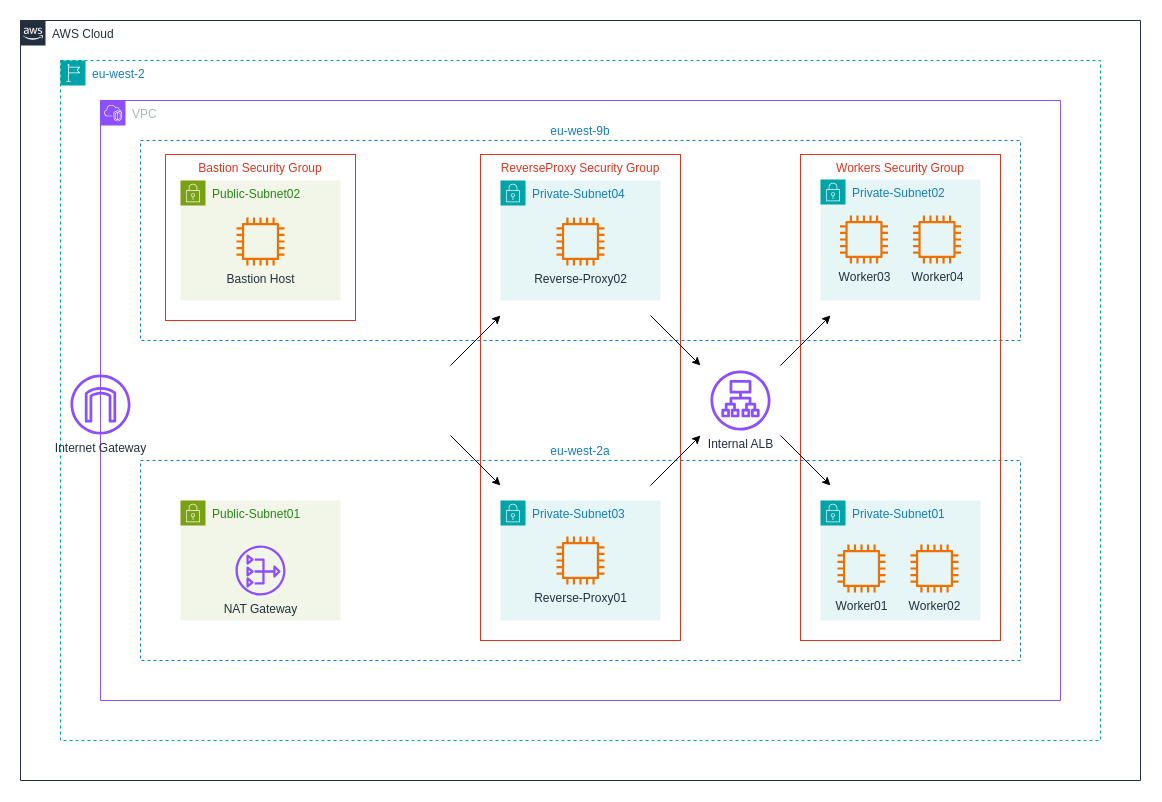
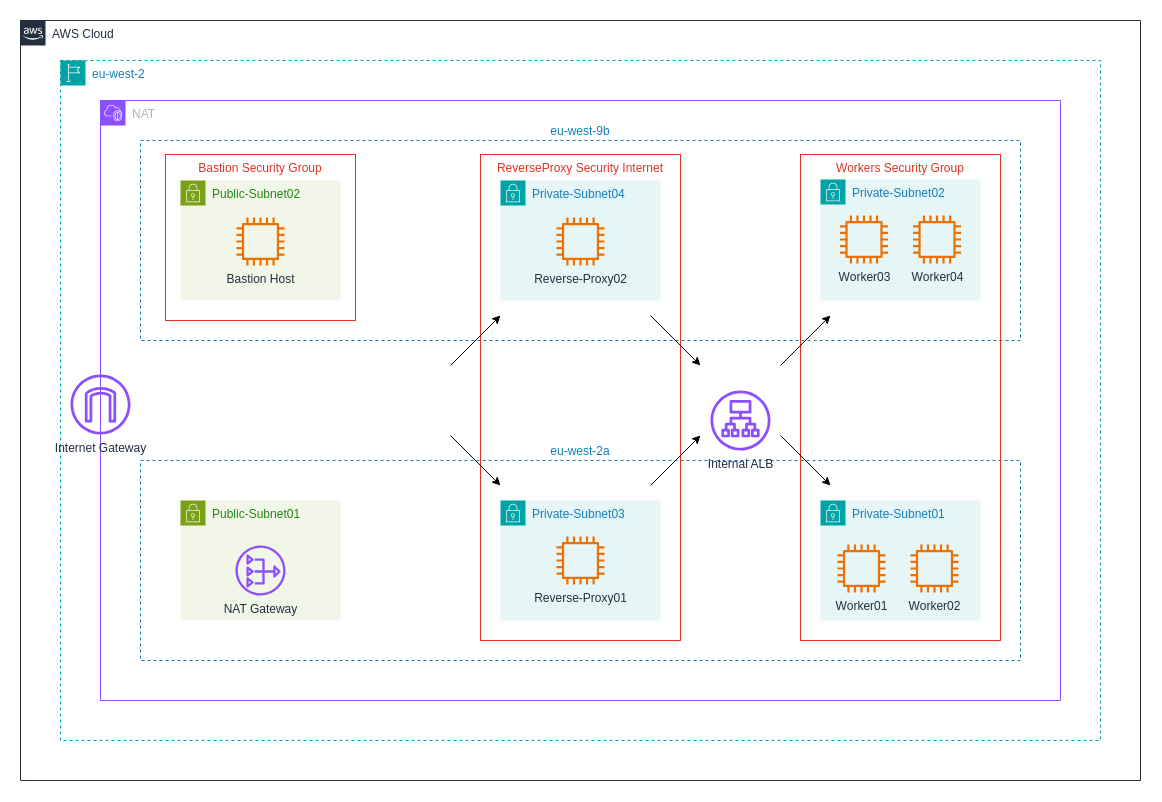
node "VPC": label "VPC" -> "NAT"
node "ReverseProxy Security Group": label "ReverseProxy Security Group" -> "ReverseProxy Security Internet"
node "Internal ALB": moved (741, 401) -> (741, 421)
